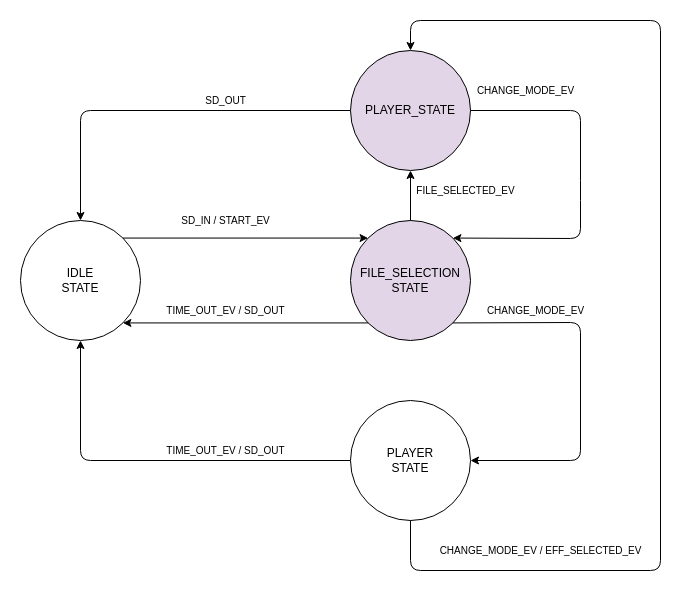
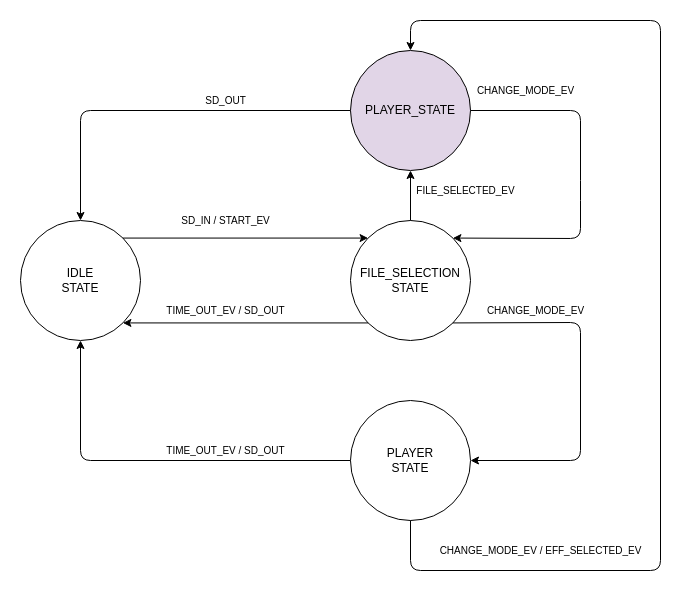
node "FILE_SELECTION STATE": fillcolor #e1d5e7 -> #ffffff
